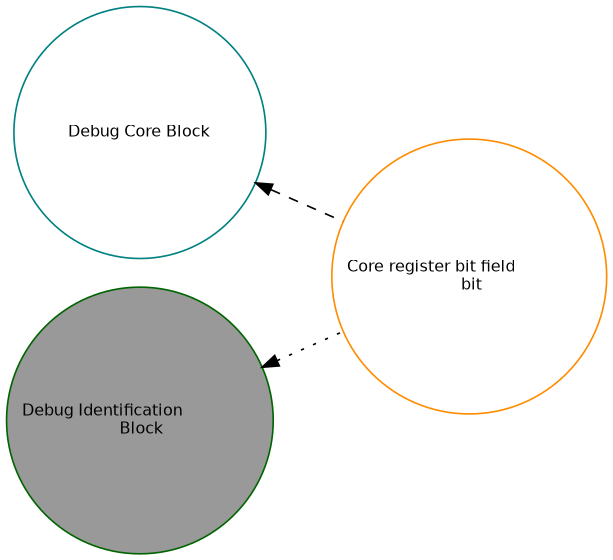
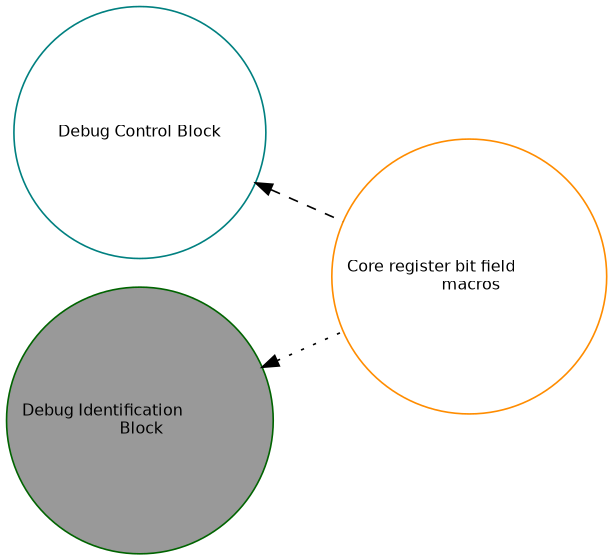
node "Debug Core Block": label "Debug Core Block" -> "Debug Control Block"
node "Core register bit field bit": label "Core register bit field bit" -> "Core register bit field macros"
